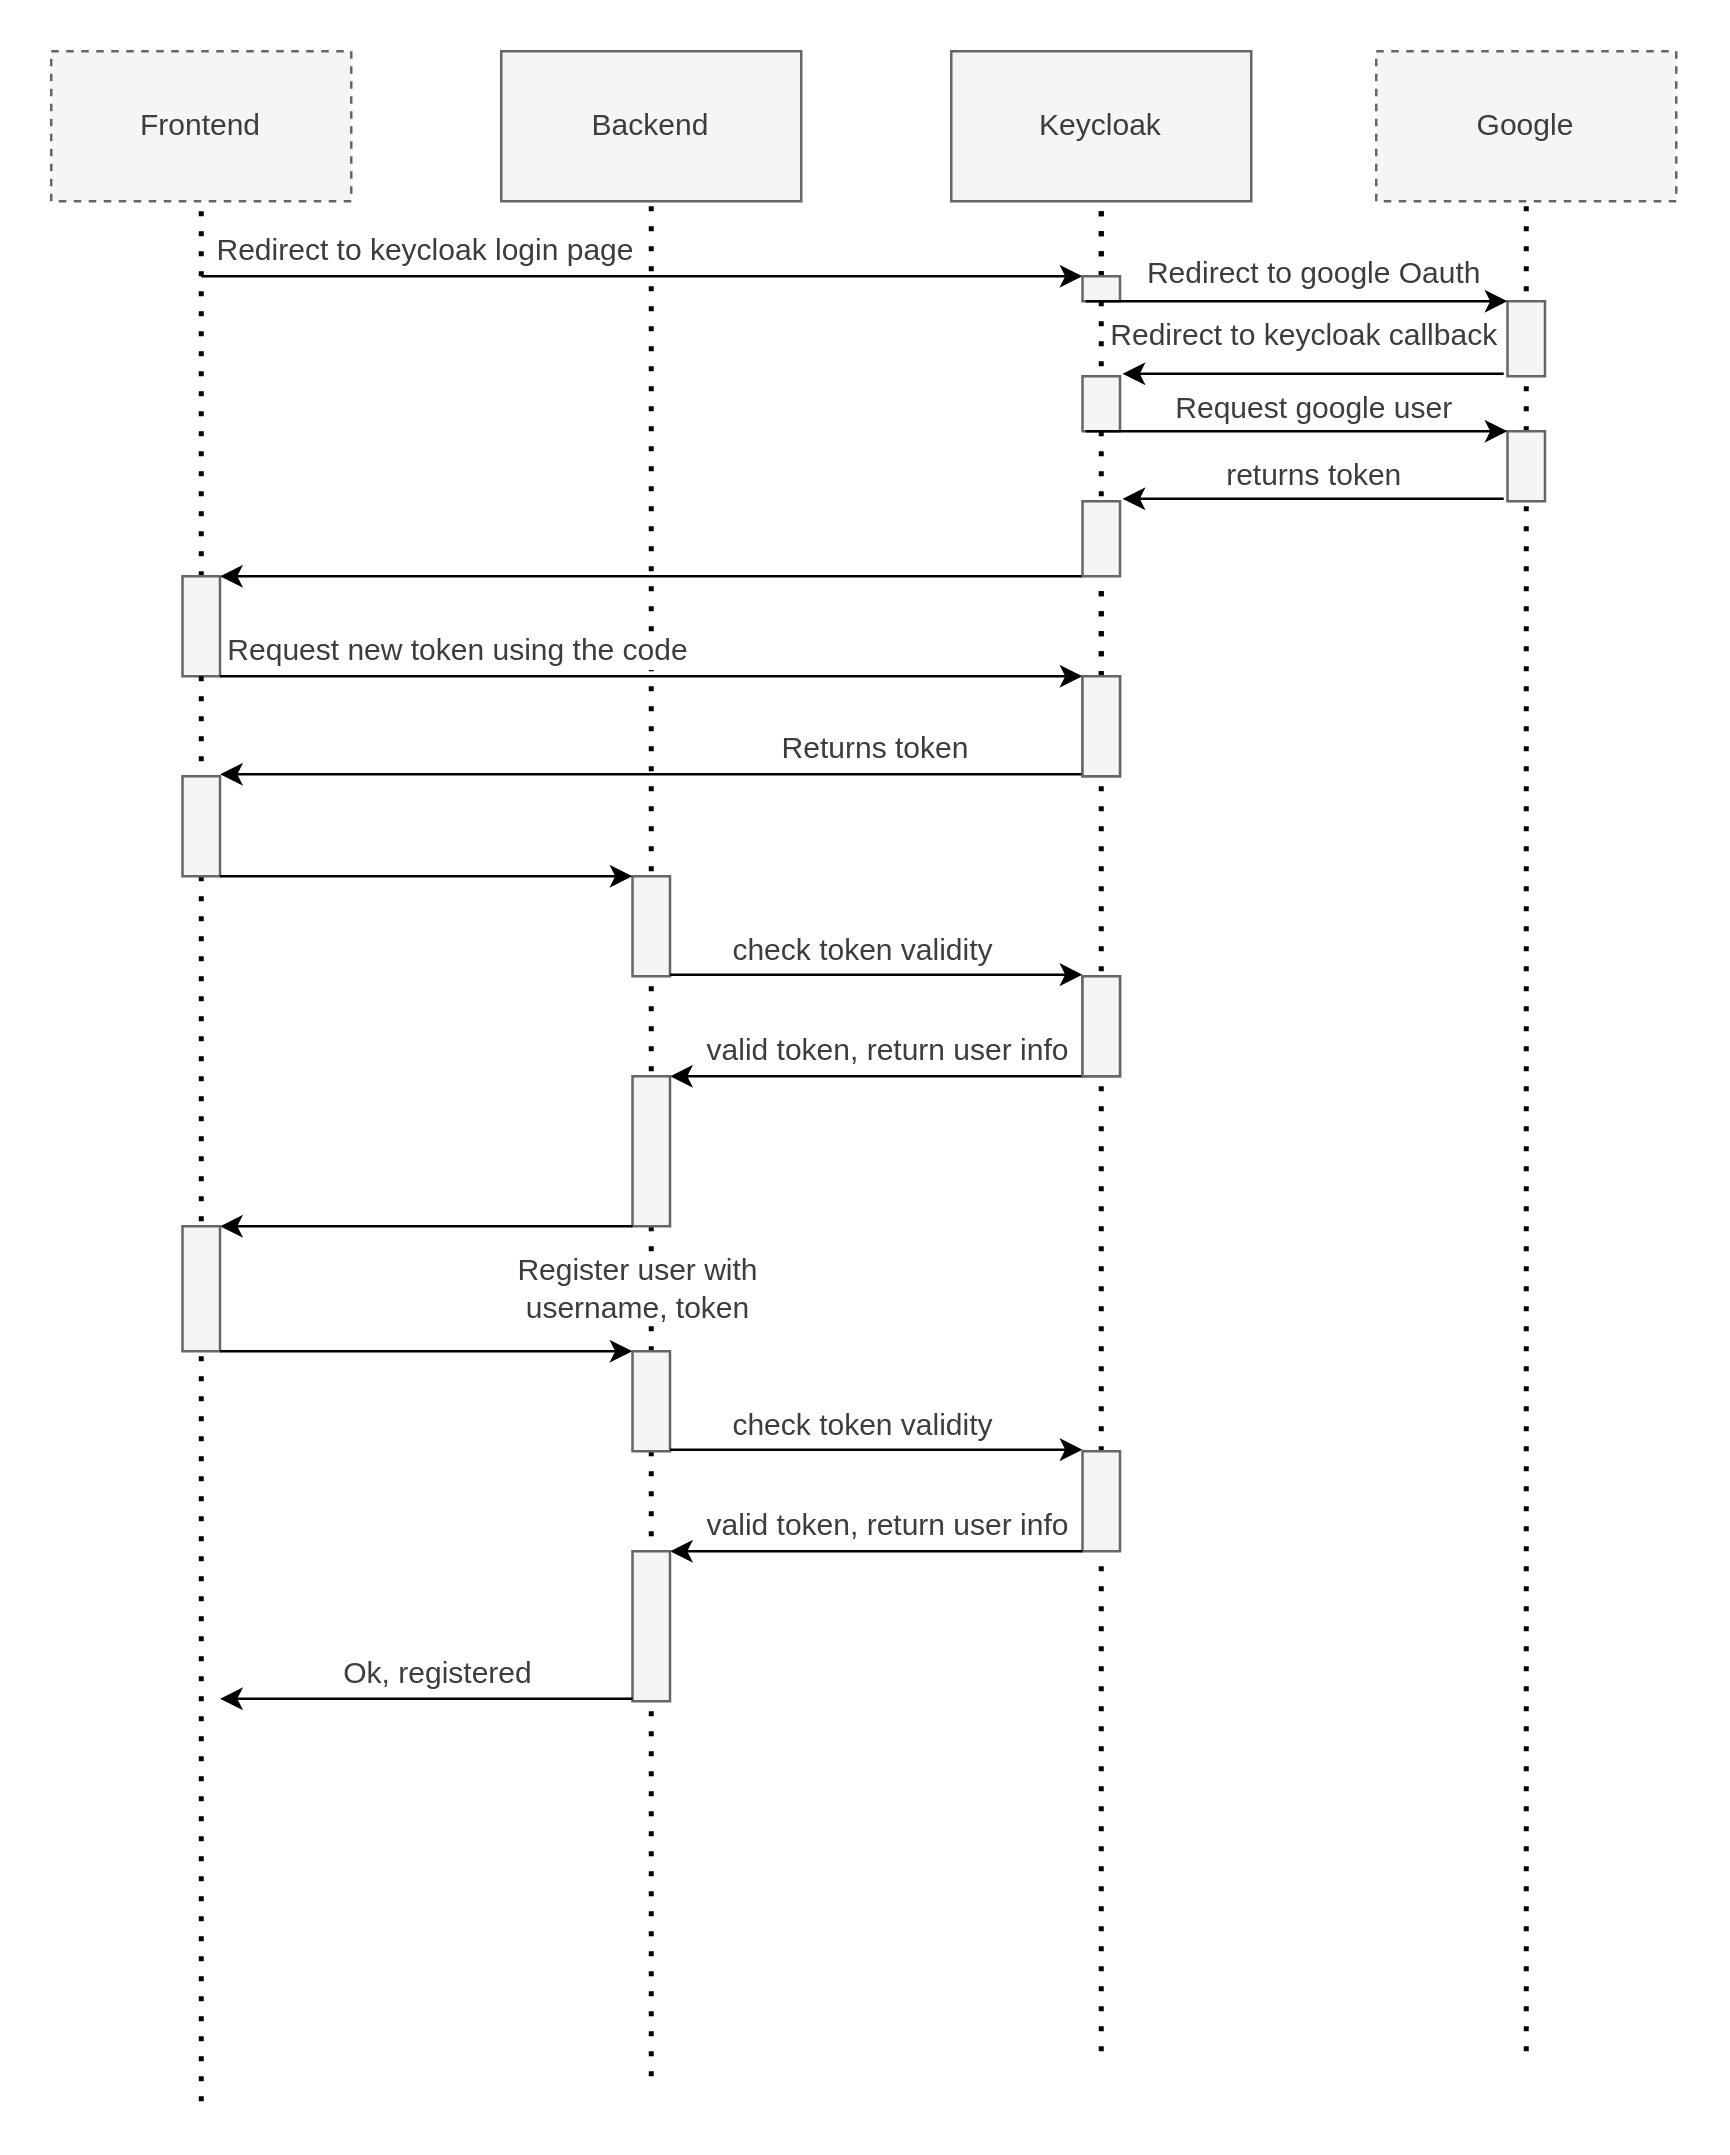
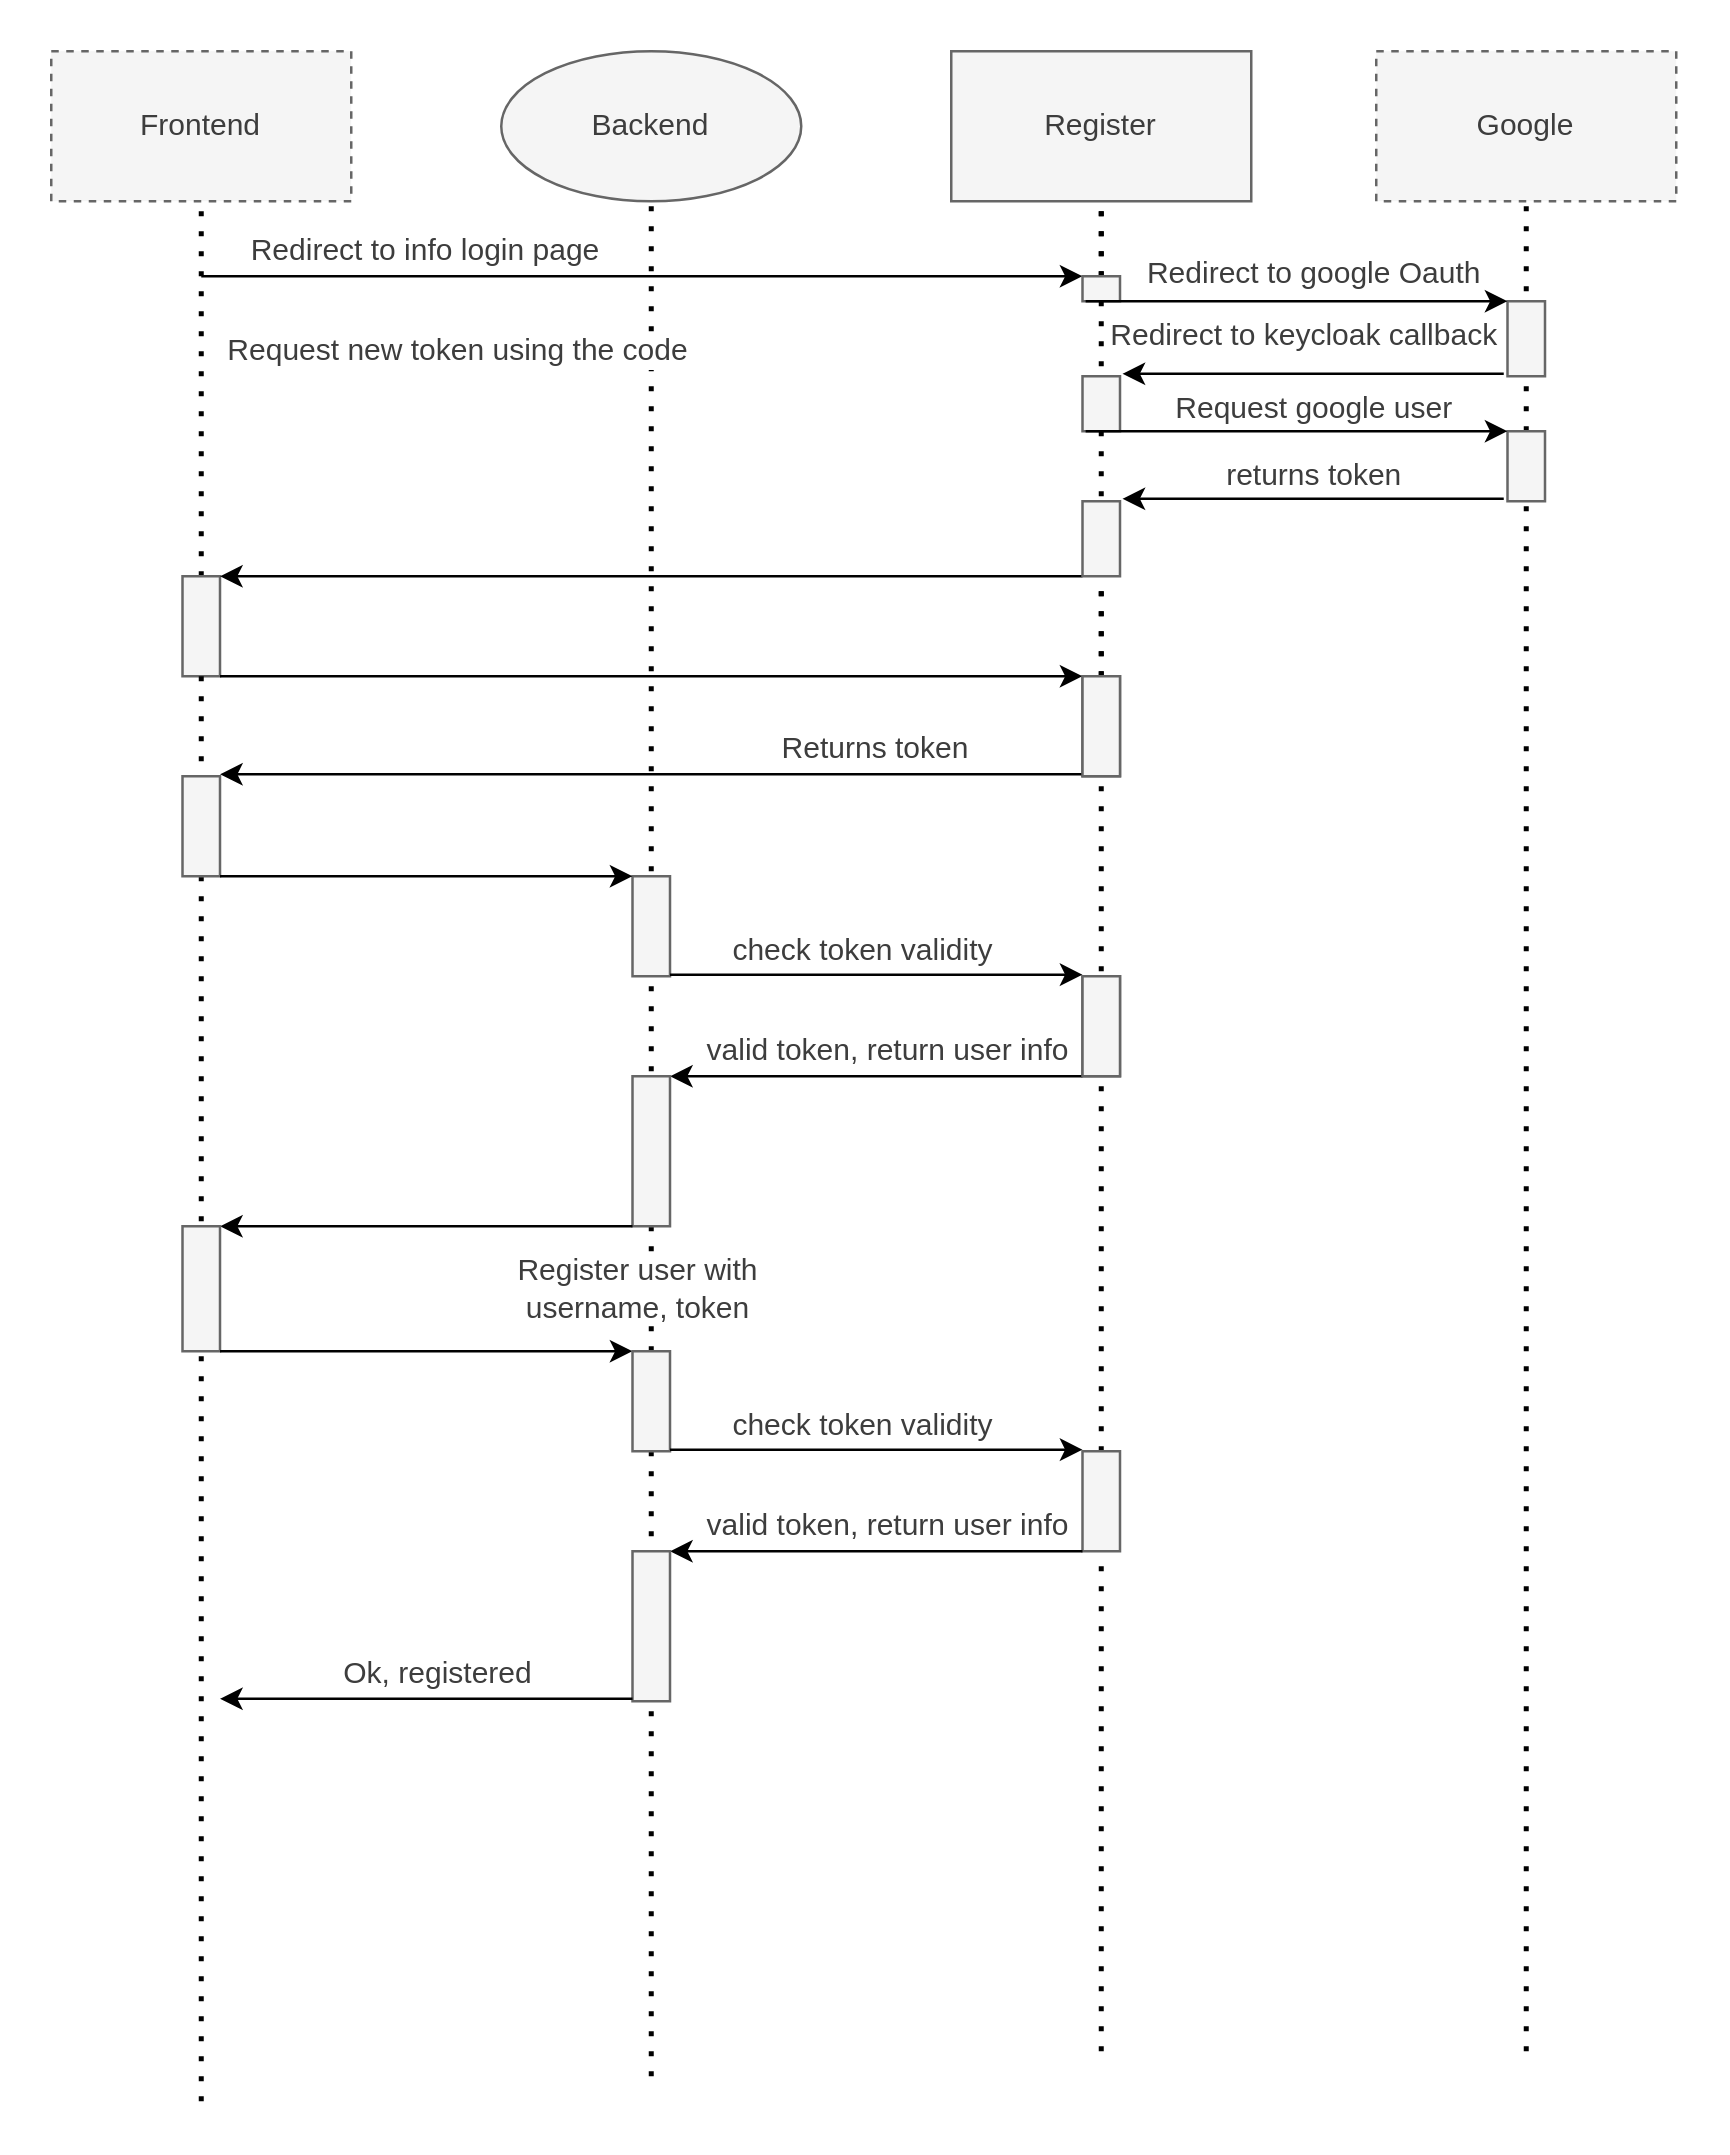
node "Backend": shape rectangle -> ellipse
node "Keycloak": label "Keycloak" -> "Register"
node "Redirect to keycloak login page": label "Redirect to keycloak login page" -> "Redirect to info login page"
node "Request new token using the code": moved (458, 651) -> (458, 351)
